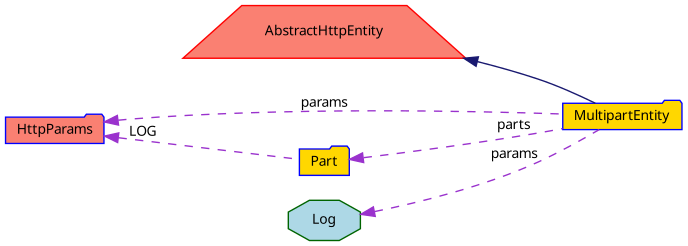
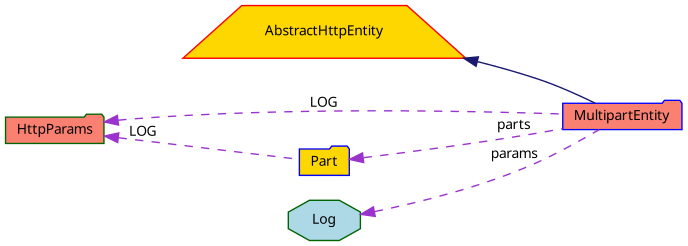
node "AbstractHttpEntity": fillcolor salmon -> gold
edge "MultipartEntity" -> "HttpParams": label "params" -> "LOG"
node "MultipartEntity": fillcolor gold -> salmon
node "HttpParams": color blue -> darkgreen
